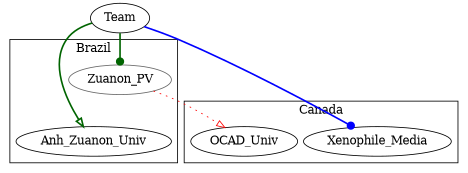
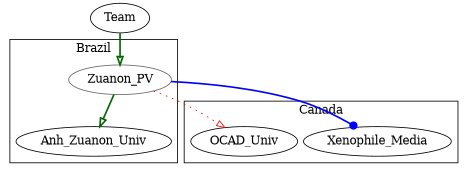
edge "Team" -> "Zuanon_PV": arrowhead dot -> onormal
edge "Team" -> "Anh_Zuanon_Univ": now "Zuanon_PV" -> "Anh_Zuanon_Univ"
edge "Team" -> "Xenophile_Media": now "Zuanon_PV" -> "Xenophile_Media"
